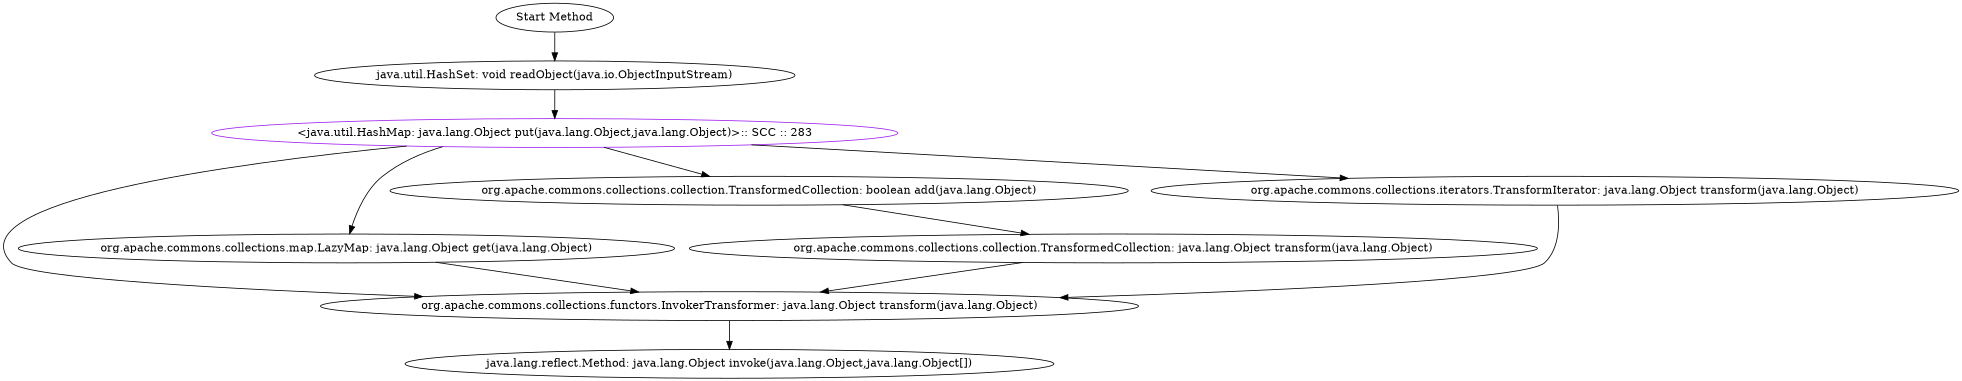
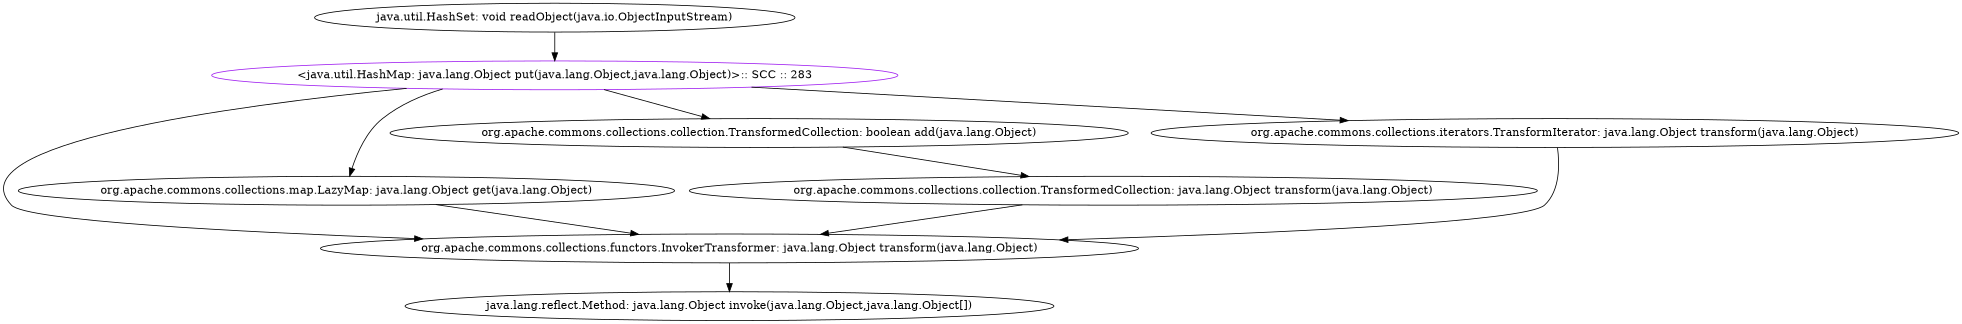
node "Start Method": removed
